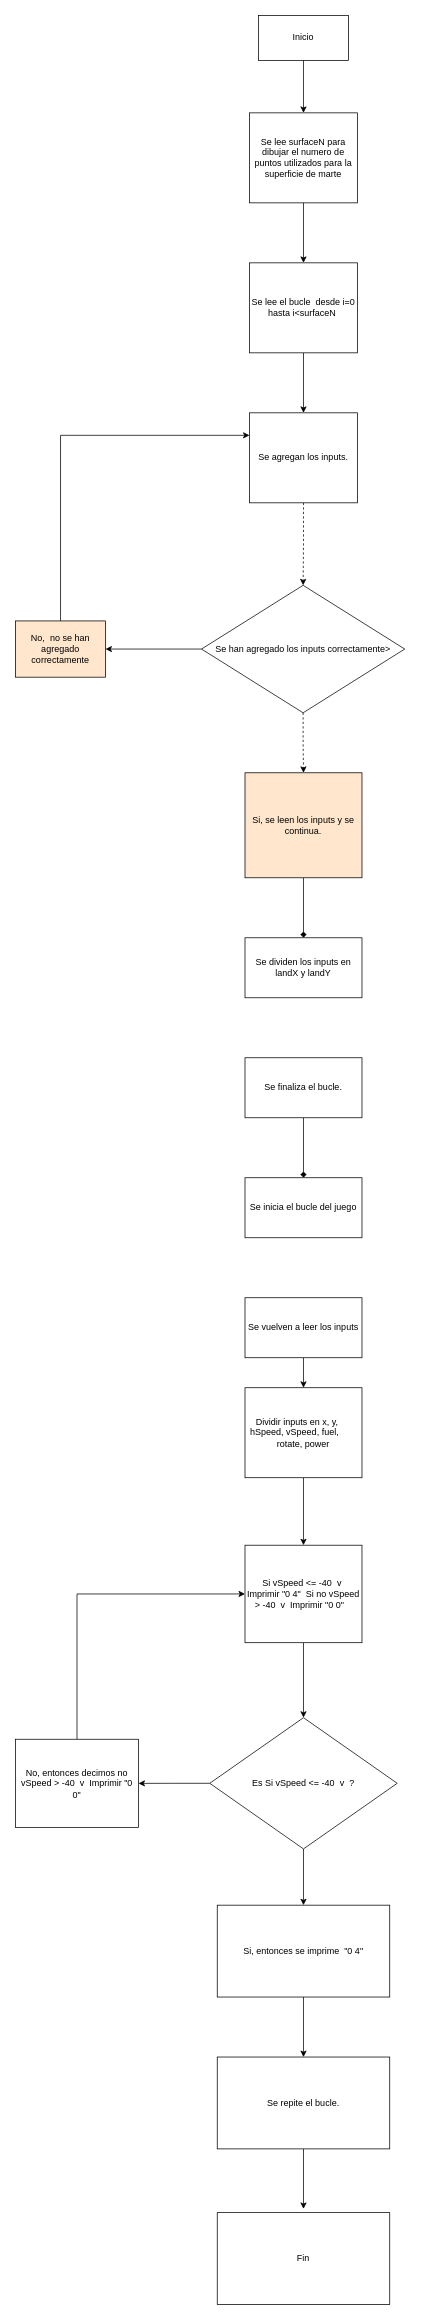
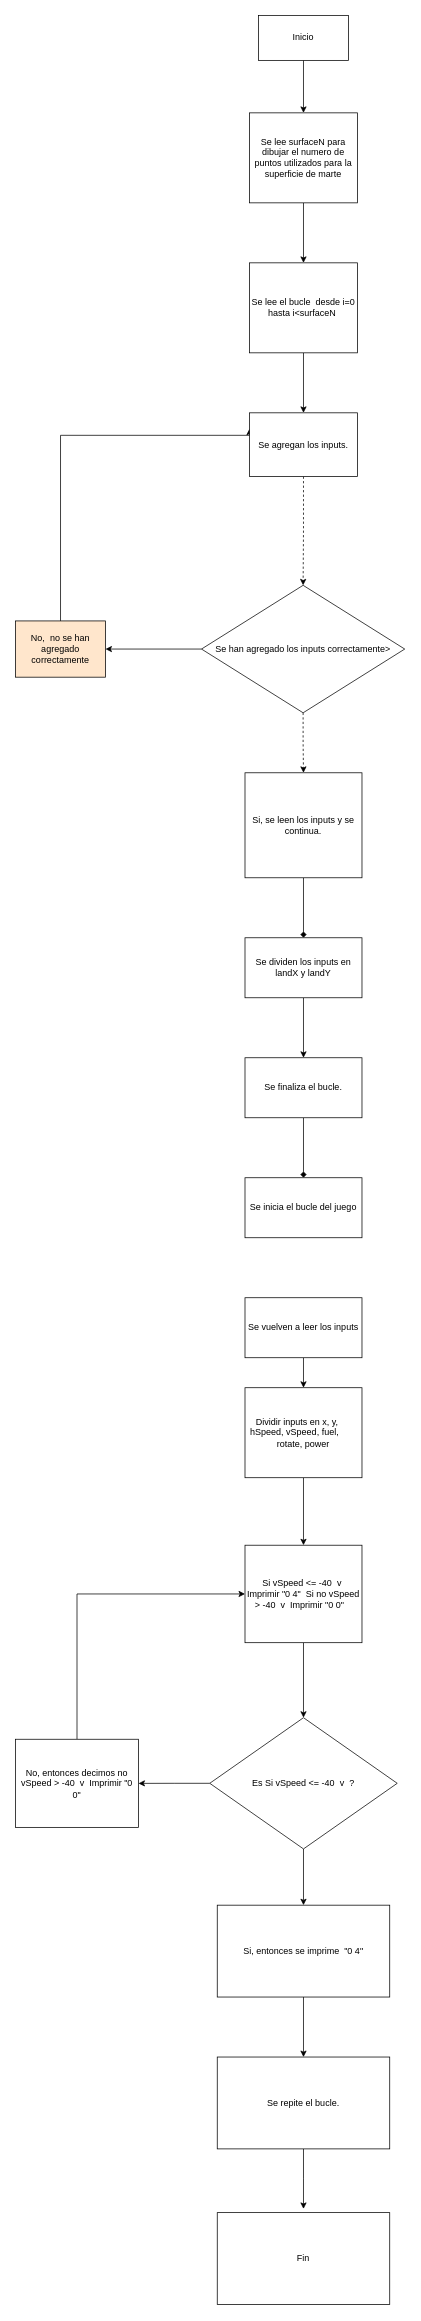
node "Se agregan los inputs.": size 108x90 -> 108x64
node "Si, se leen los inputs y se continua.": fillcolor #ffe6cc -> #ffffff
edge "Se dividen los inputs en landX y landY" -> "Se finaliza el bucle.": added
